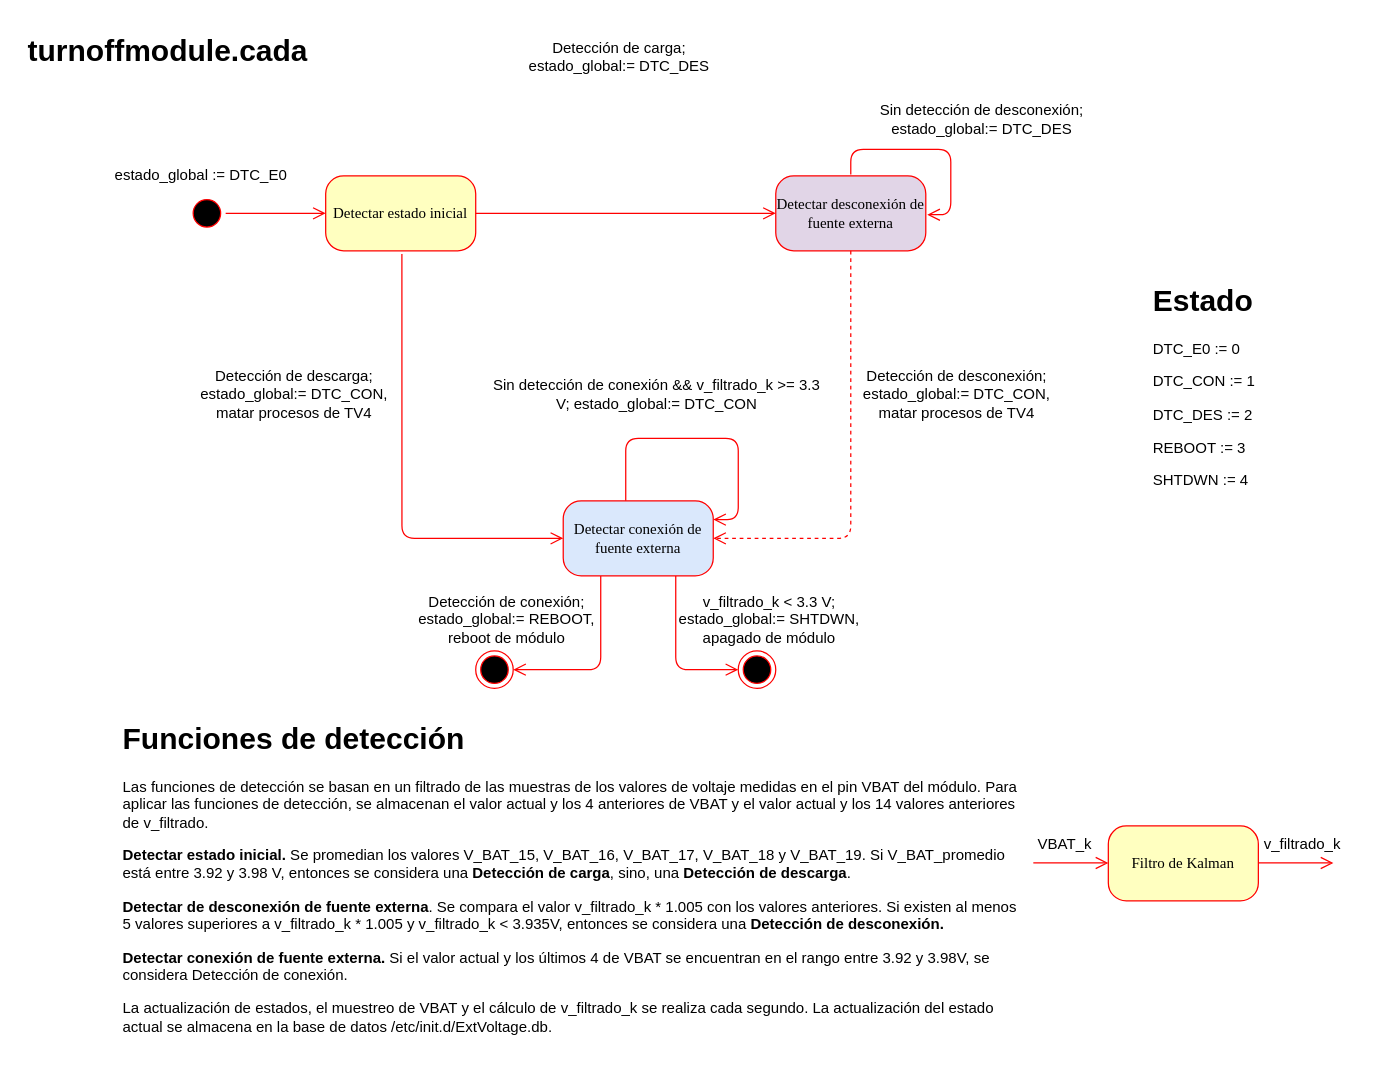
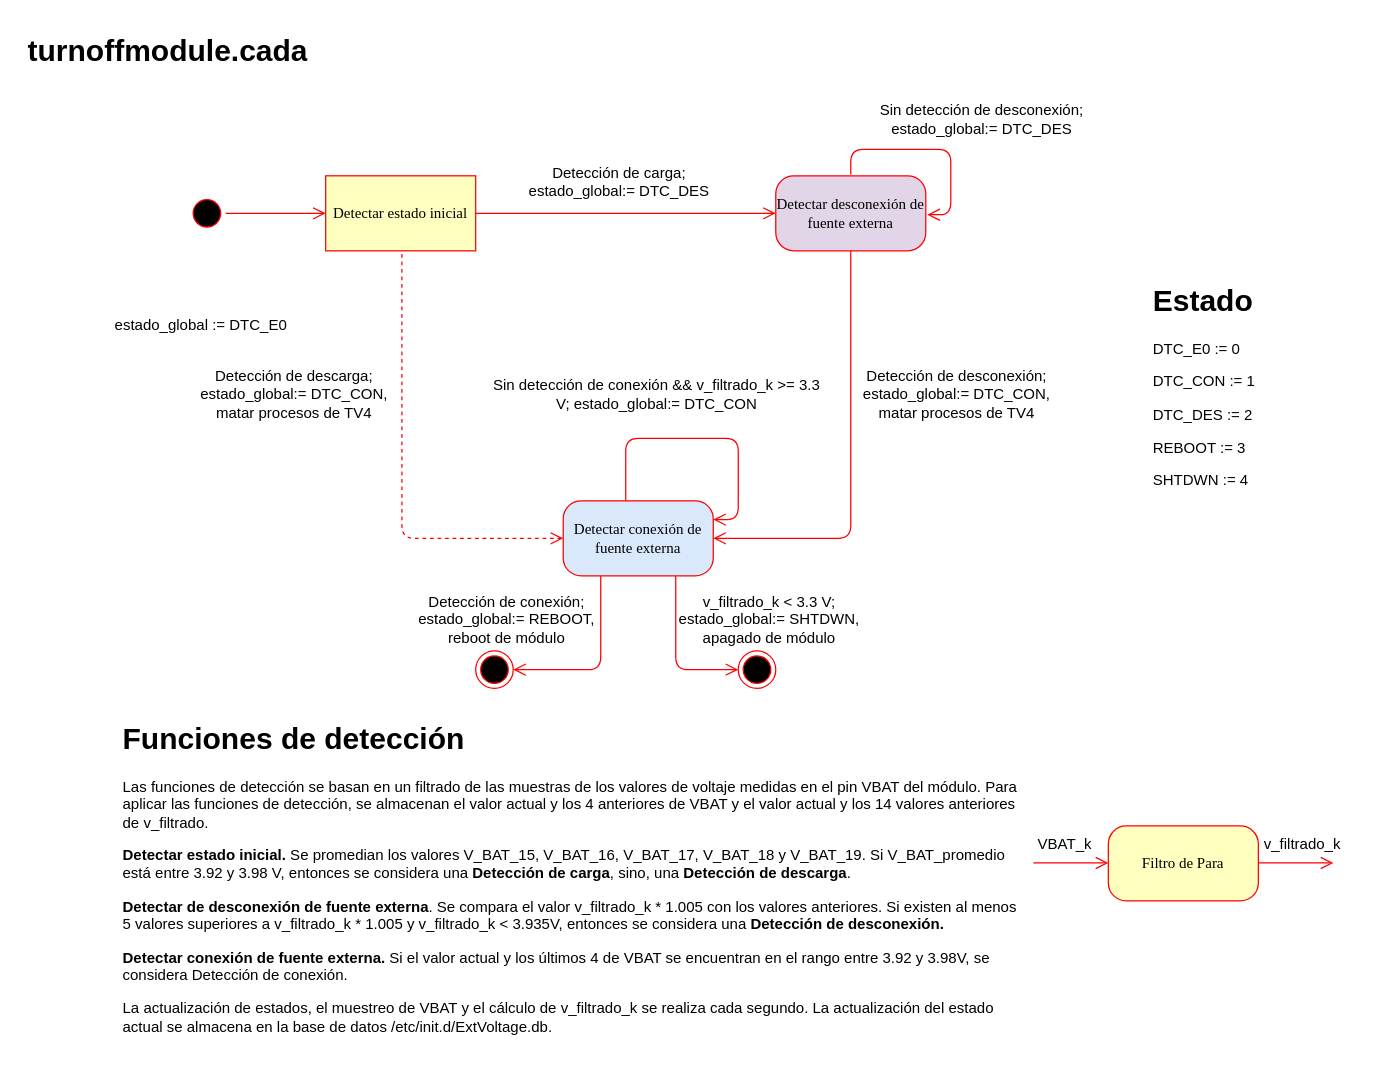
node "Detección de carga; estado_global:= DTC_DES": moved (619, 57) -> (619, 182)
node "estado_global := DTC_E0": moved (201, 176) -> (201, 326)
node "Detectar estado inicial": shape rounded rectangle -> rectangle
edge "Detectar desconexión de fuente externa" -> "Detectar conexión de fuente externa": style dashed -> solid
edge "Detectar estado inicial" -> "Detectar conexión de fuente externa": style solid -> dashed
node "Filtro de Kalman": label "Filtro de Kalman" -> "Filtro de Para"
